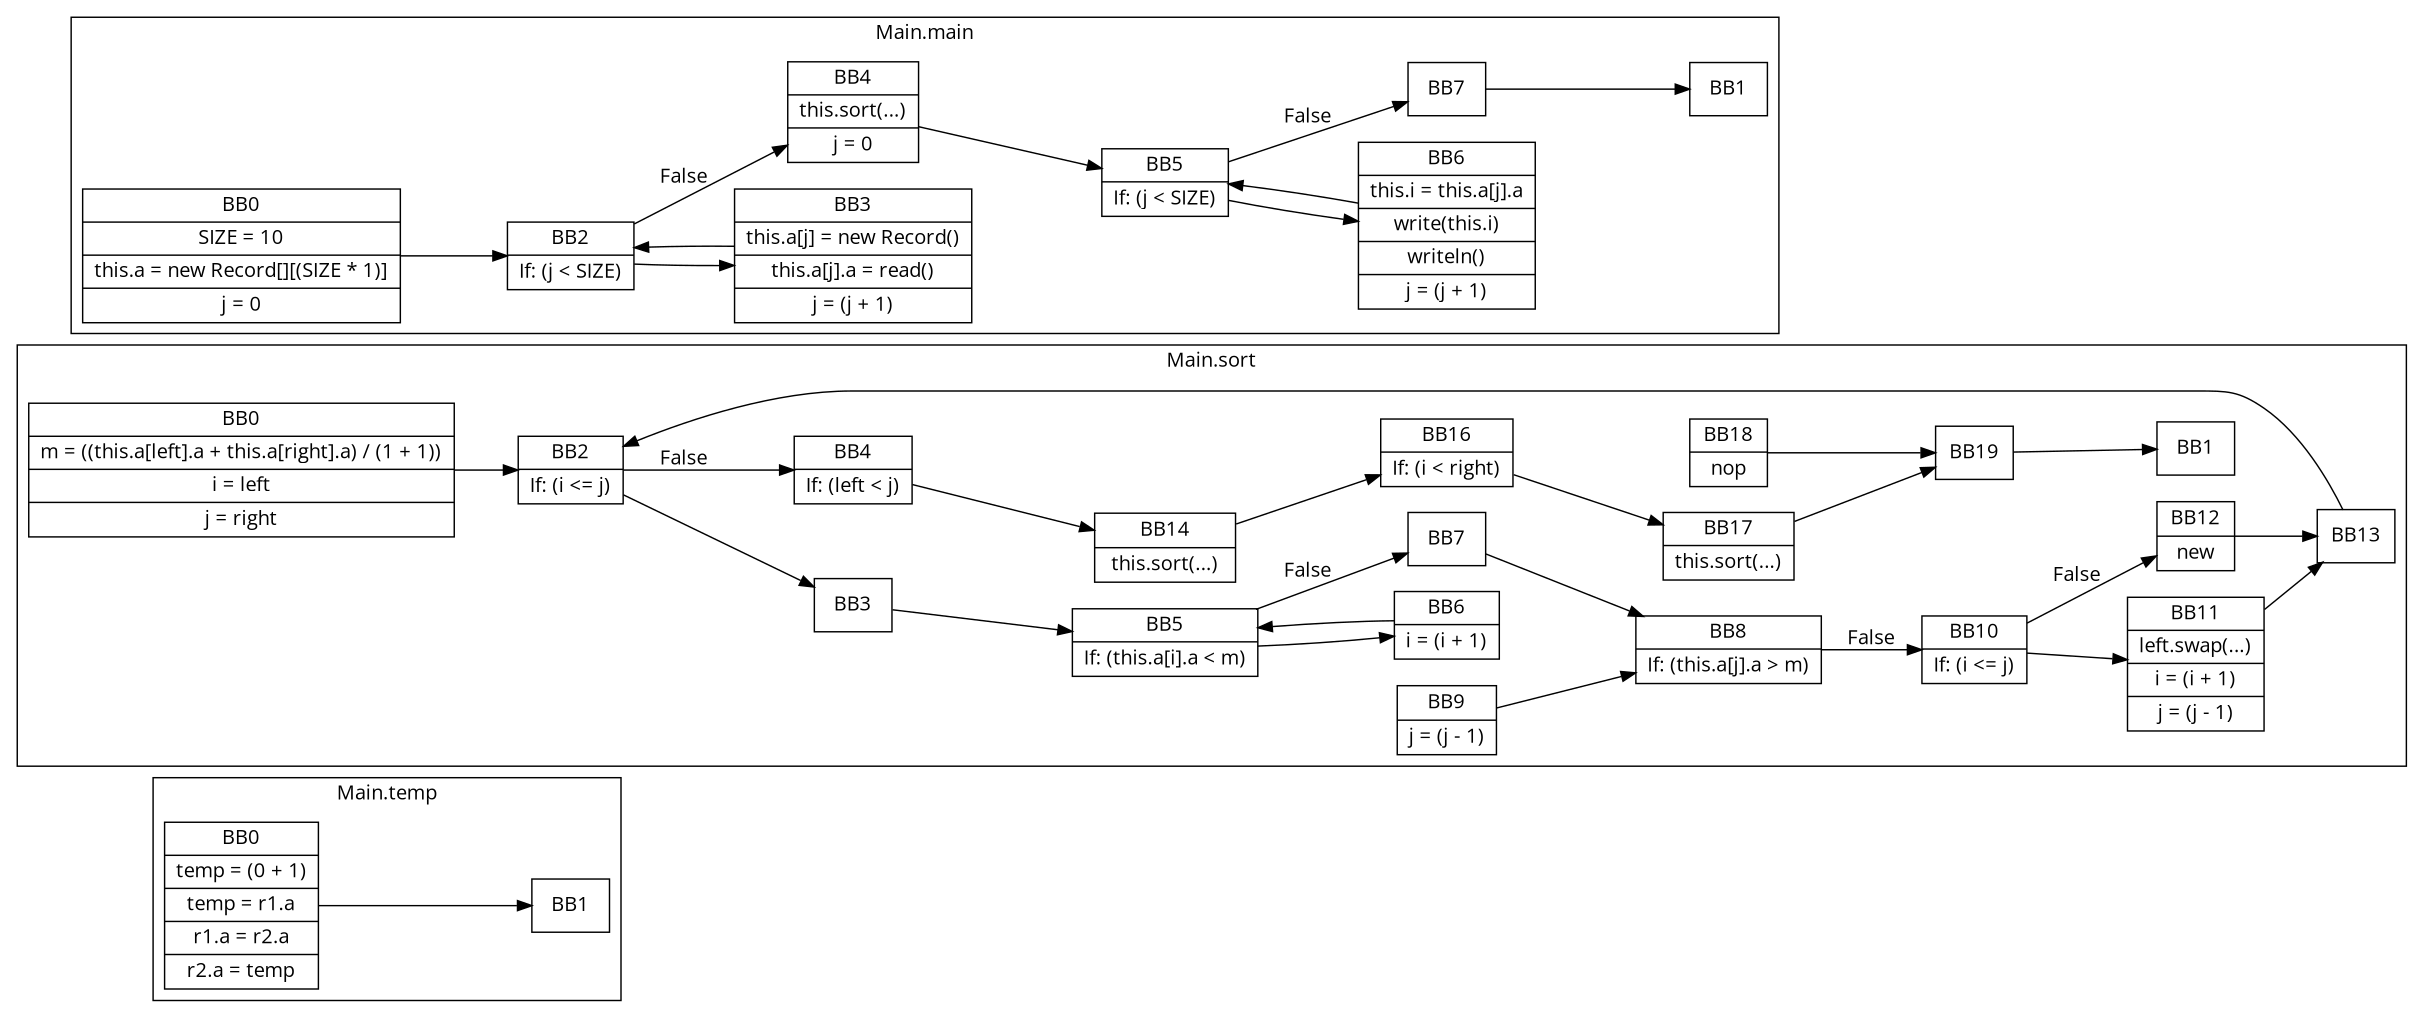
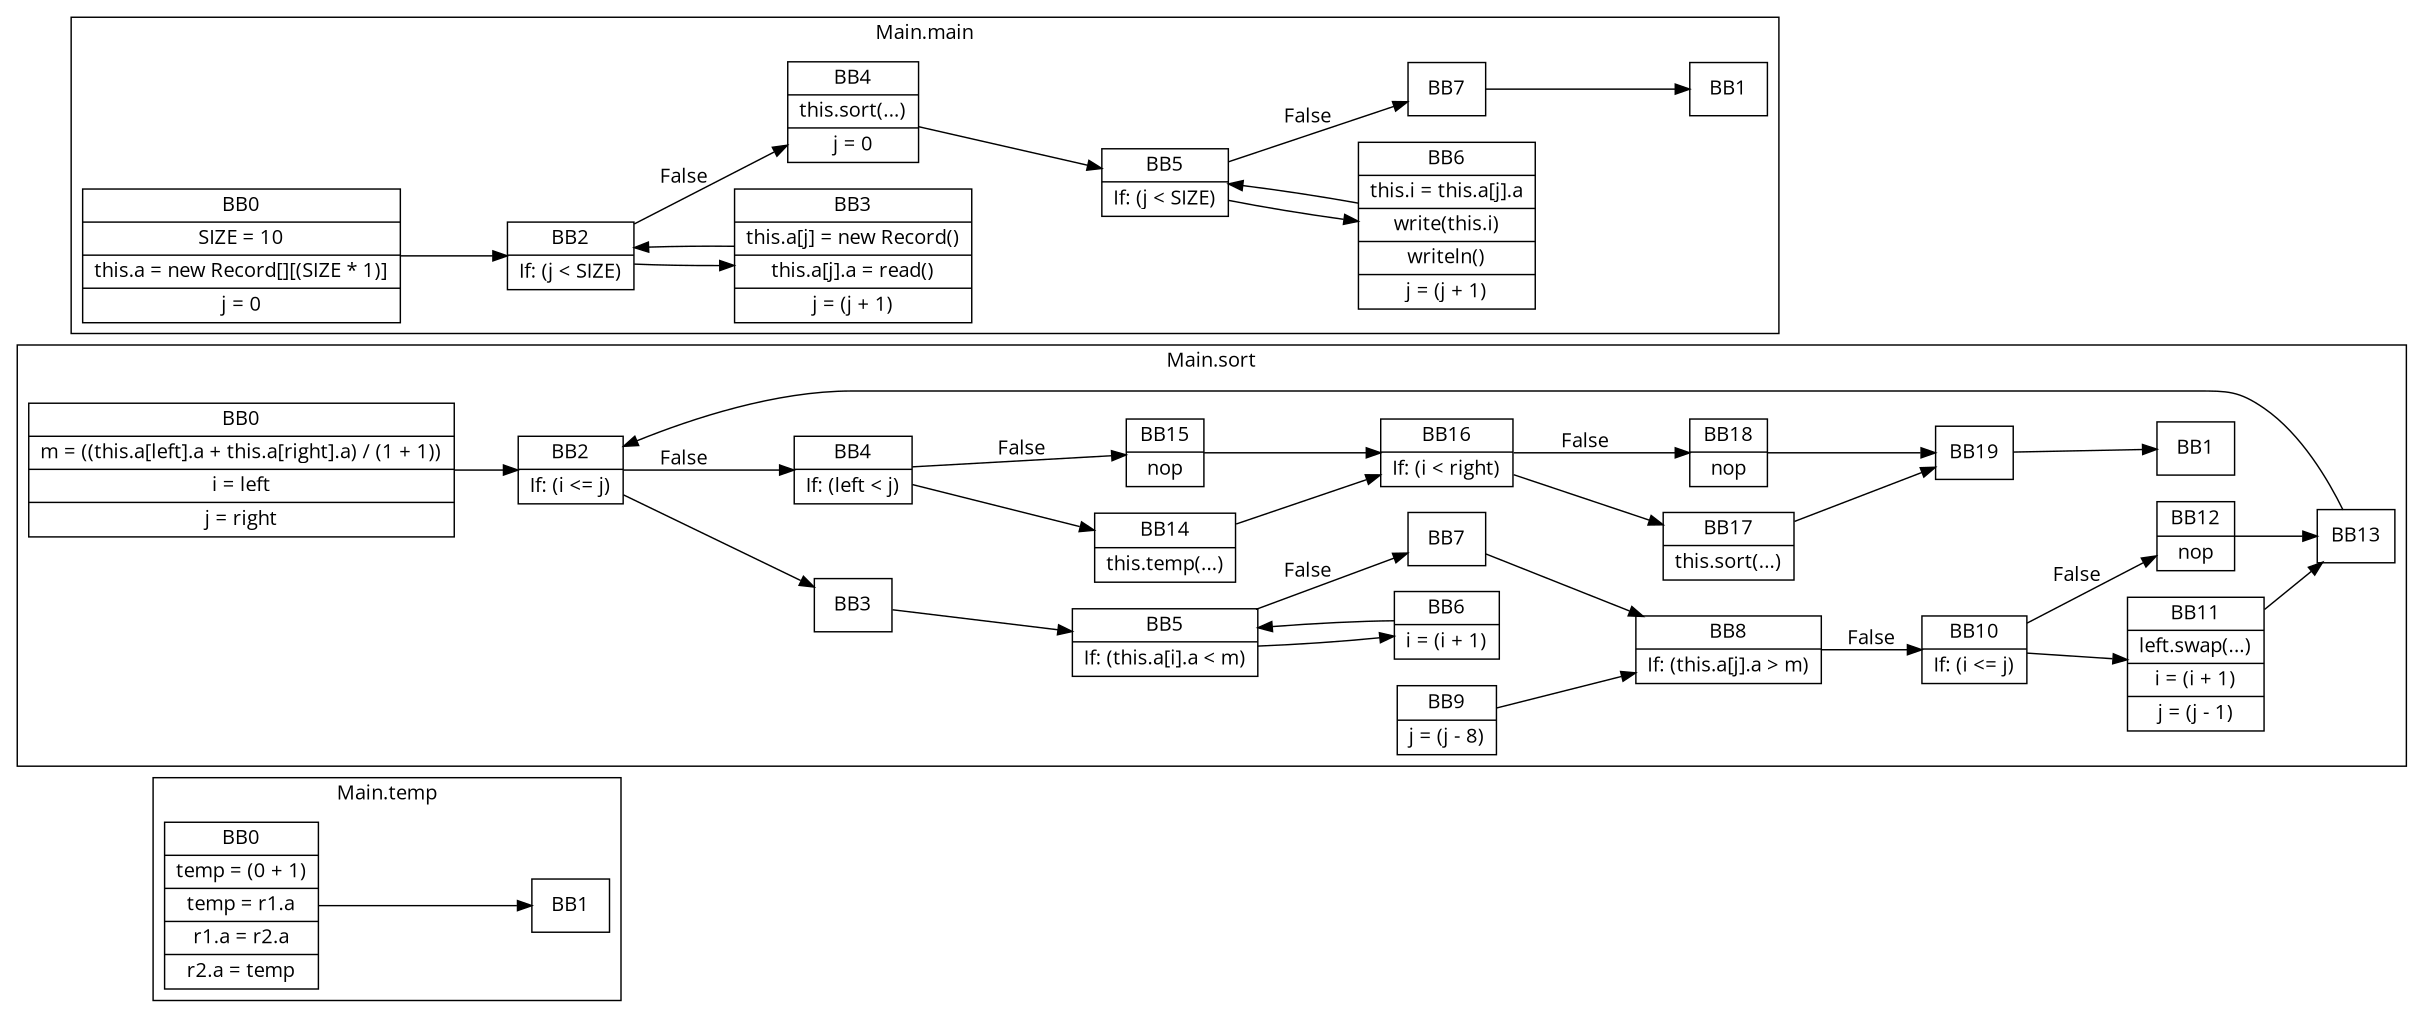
node "BB15": added
edge "BB16" -> "BB18": added, label "False"
node "BB12": text "new" -> "nop"
node "BB14": text "this.sort(...)" -> "this.temp(...)"
node "BB9": text "j = (j - 1)" -> "j = (j - 8)"
